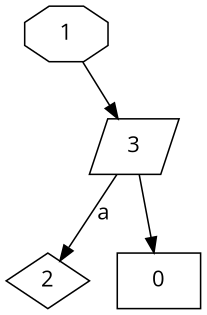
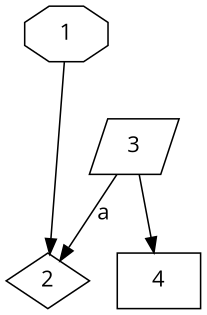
edge "1" -> "3": now "1" -> "2"
node "0": label "0" -> "4"
